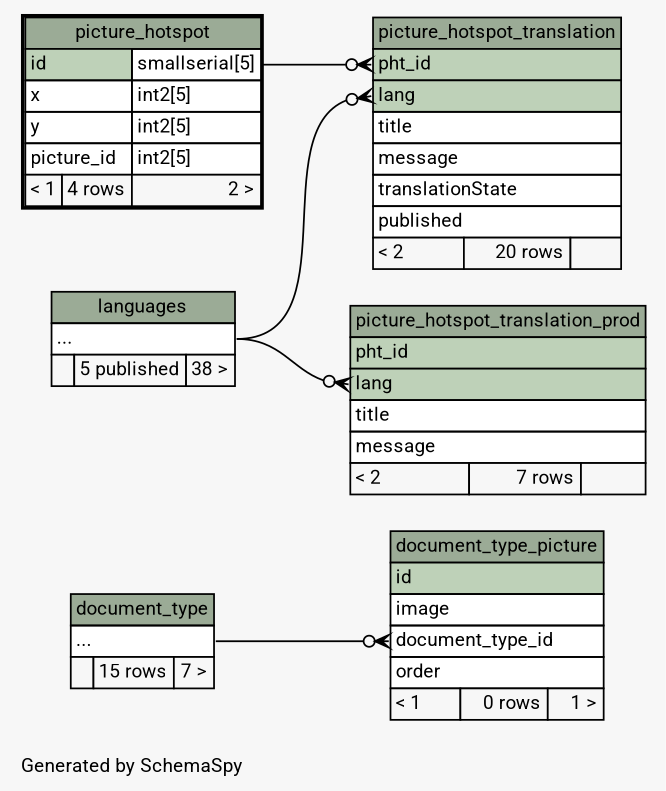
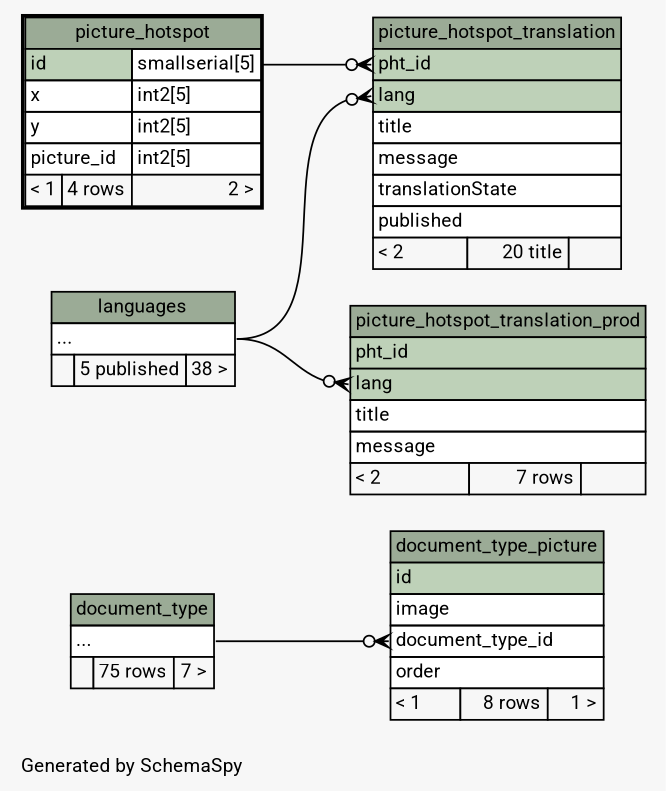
node "picture_hotspot_translation": text "20 rows" -> "20 title"
node "document_type": text "15 rows" -> "75 rows"
node "document_type_picture": text "0 rows" -> "8 rows"
